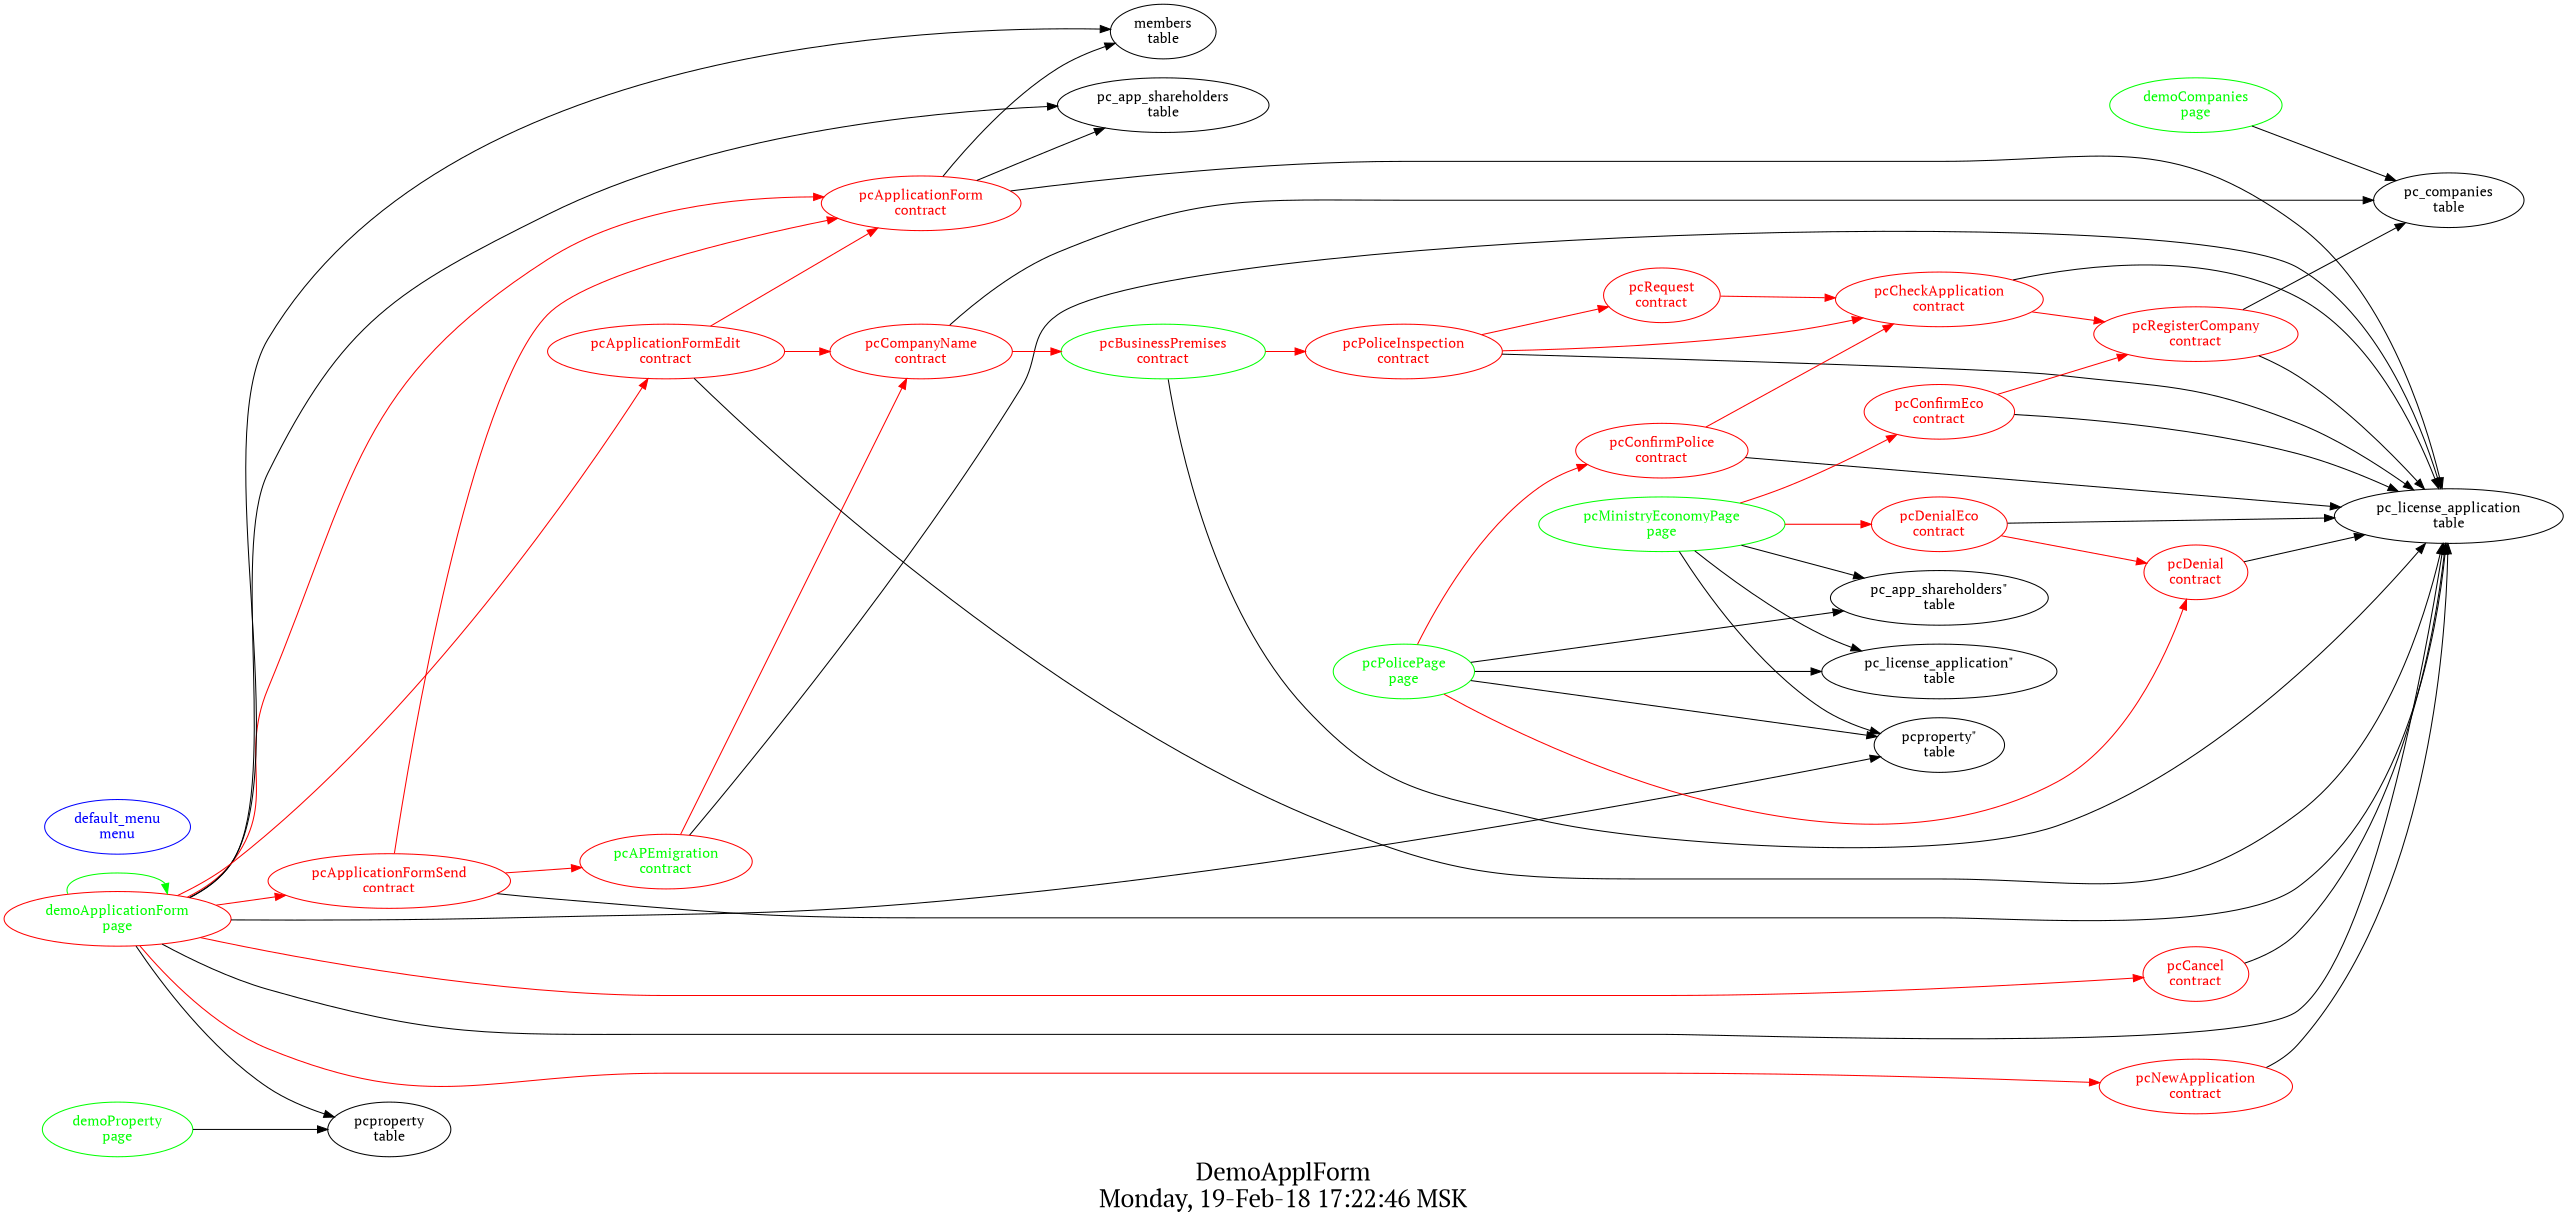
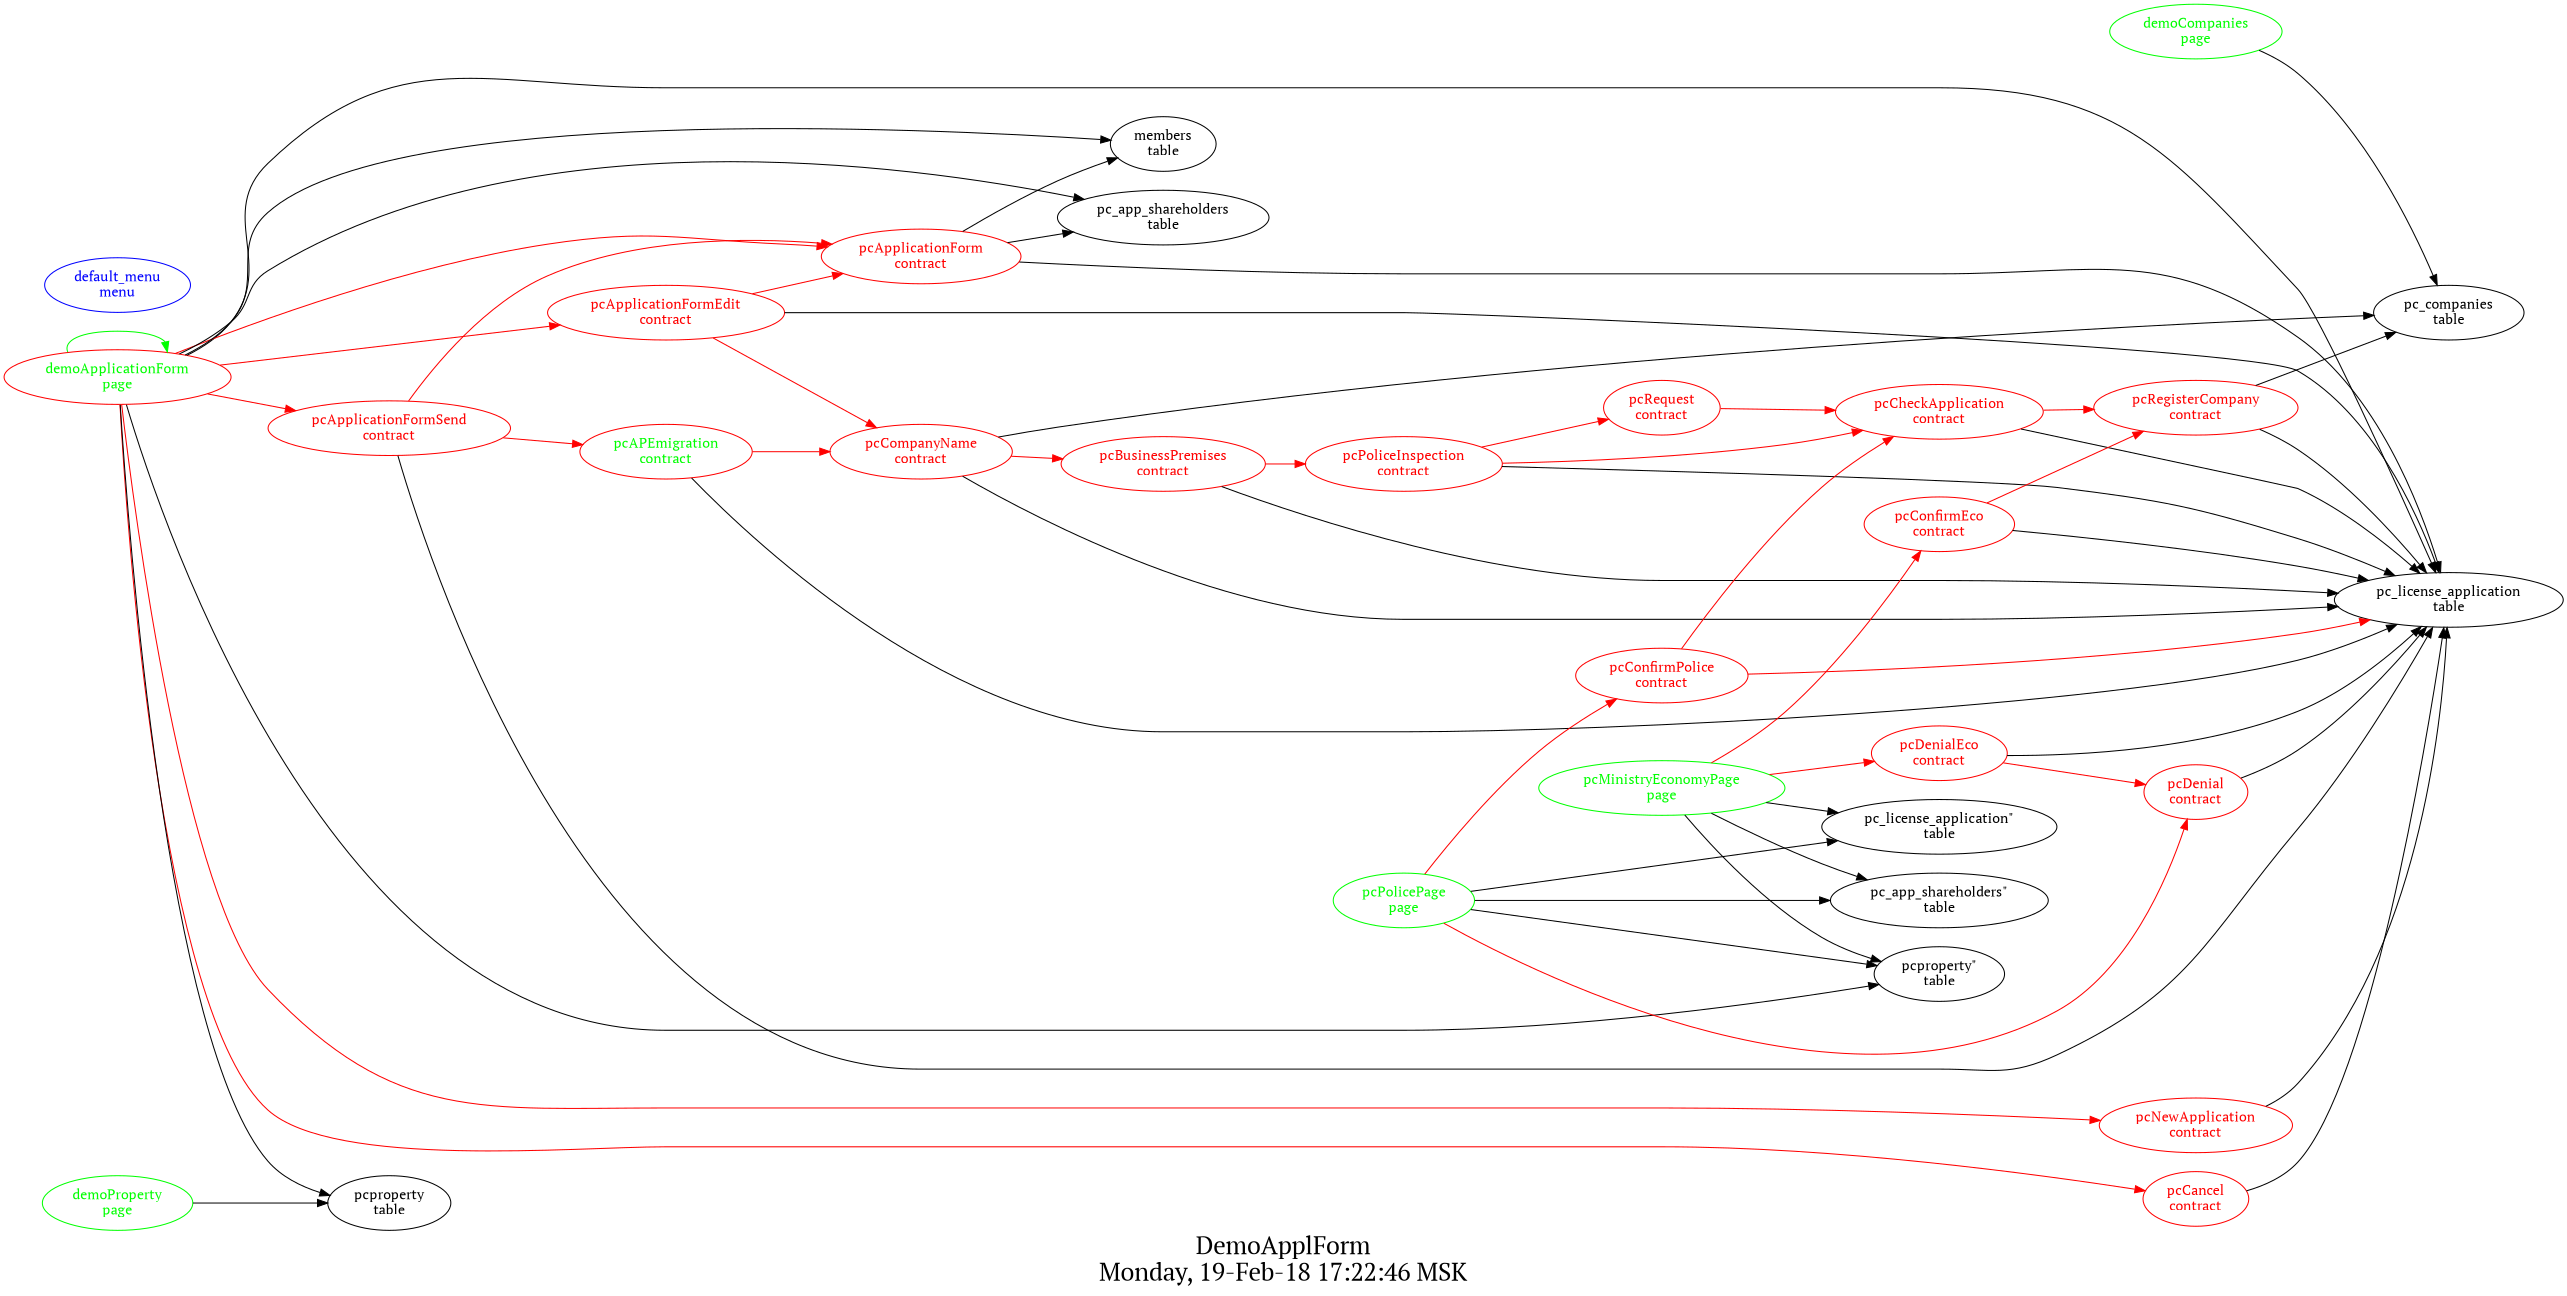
node "pcBusinessPremises contract": color green -> red
edge "pcConfirmPolice contract" -> "pc_license_application table": color black -> red
edge "pcCompanyName contract" -> "pc_license_application table": added
